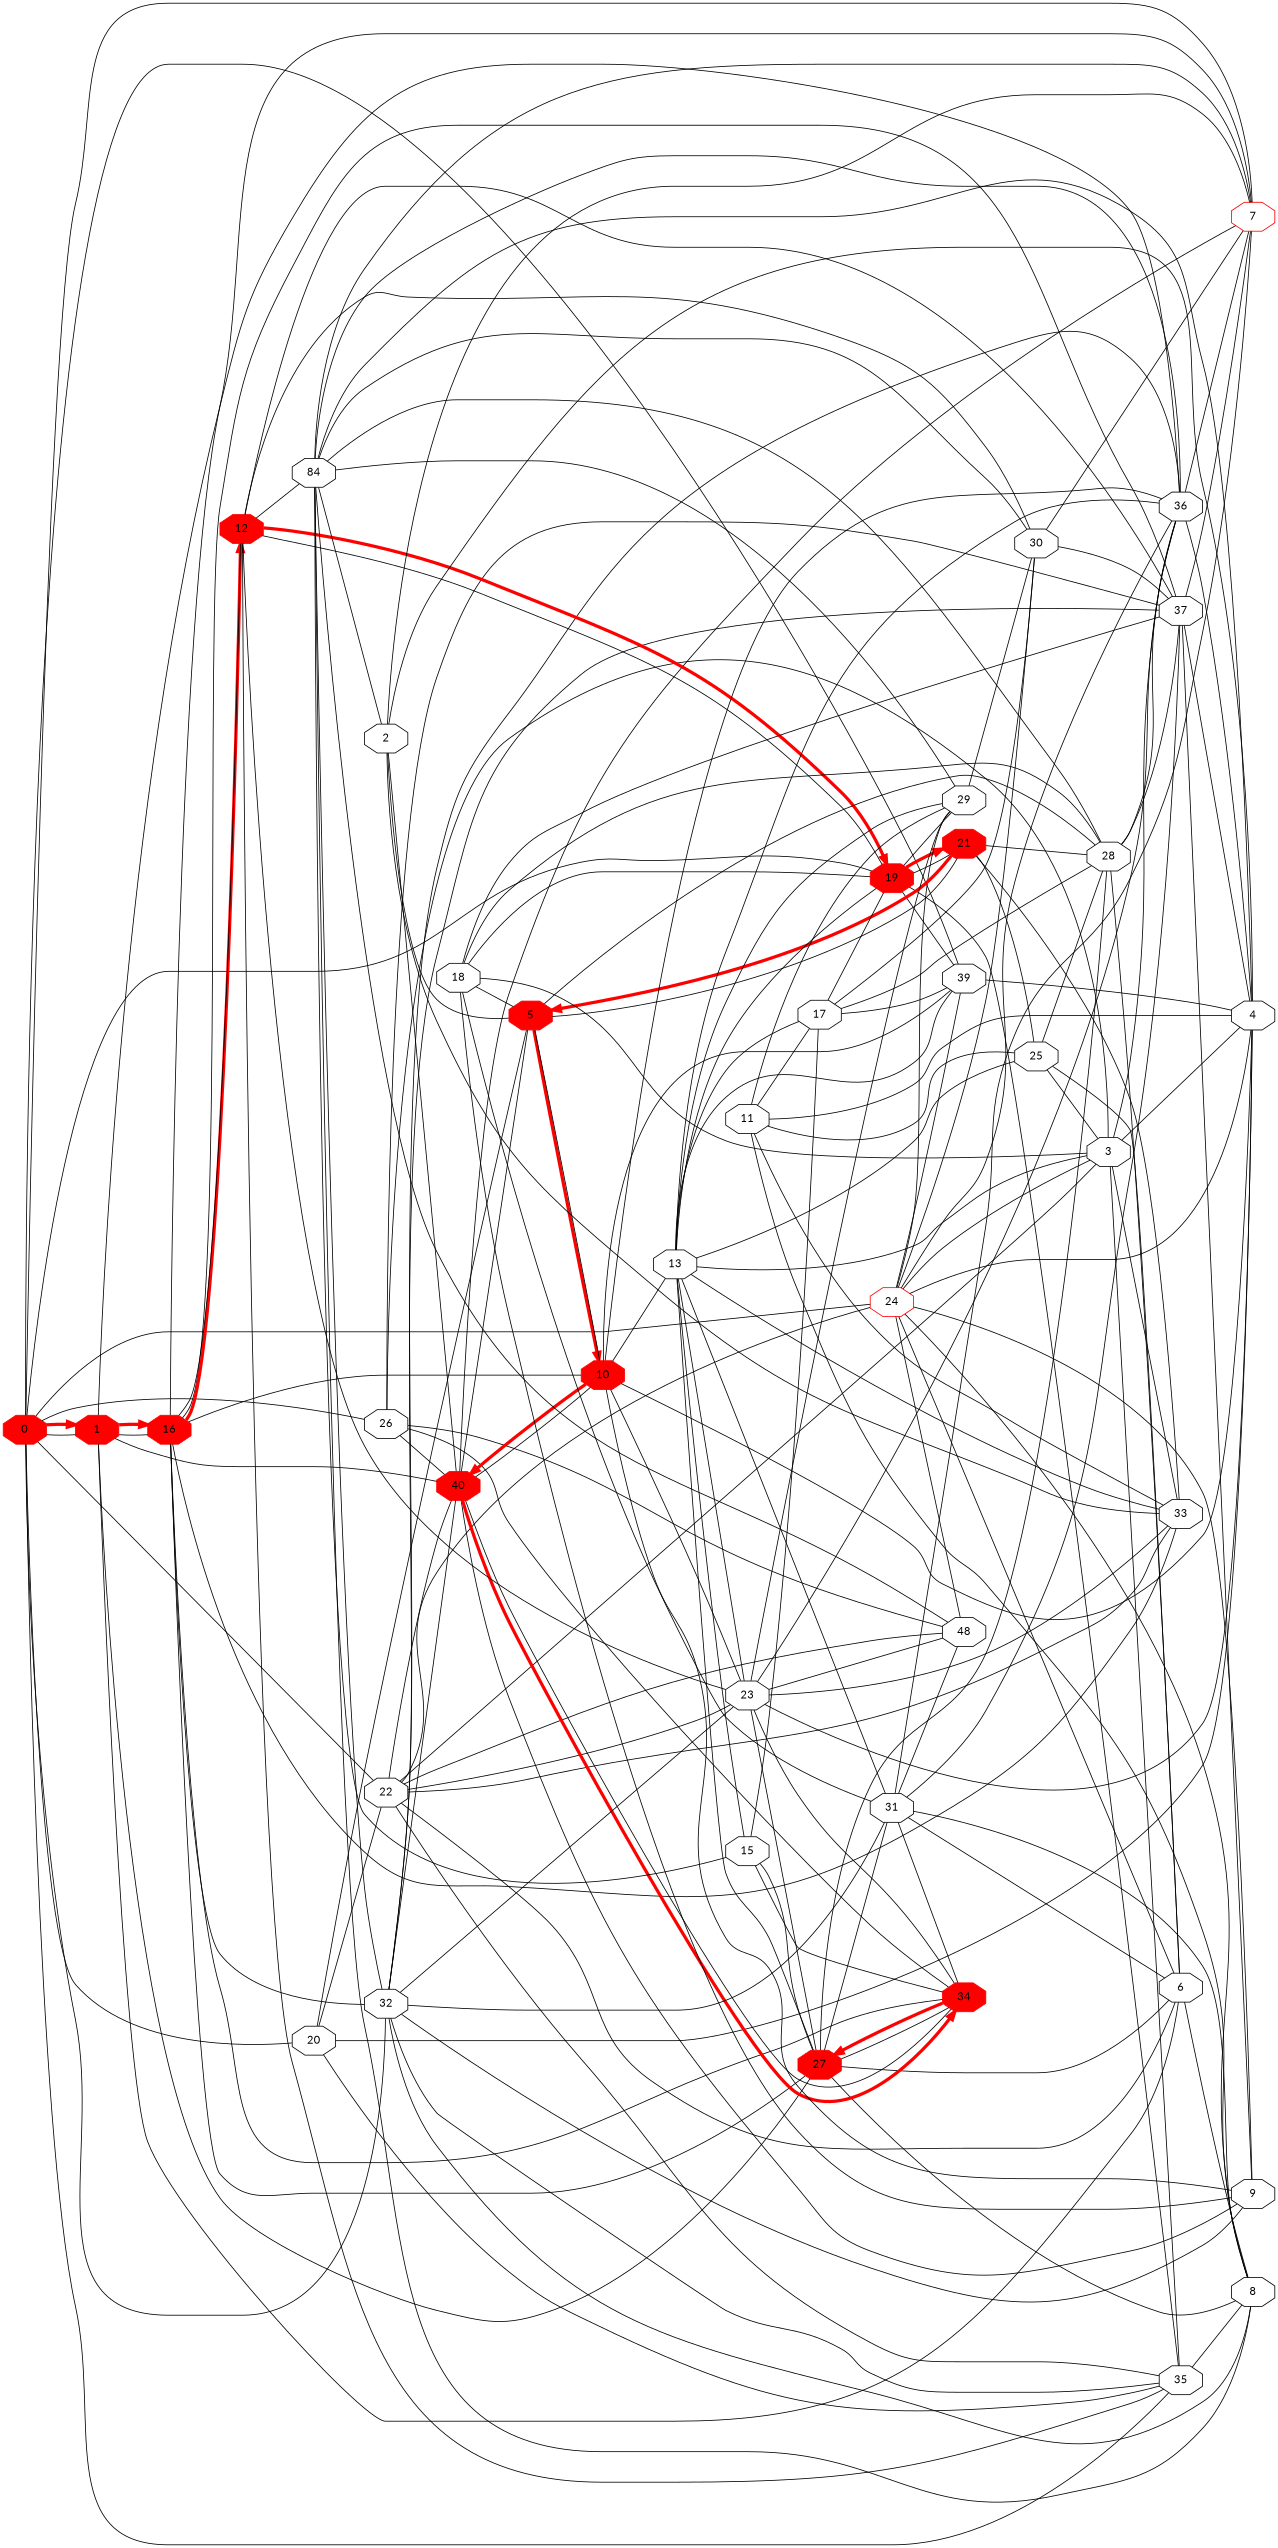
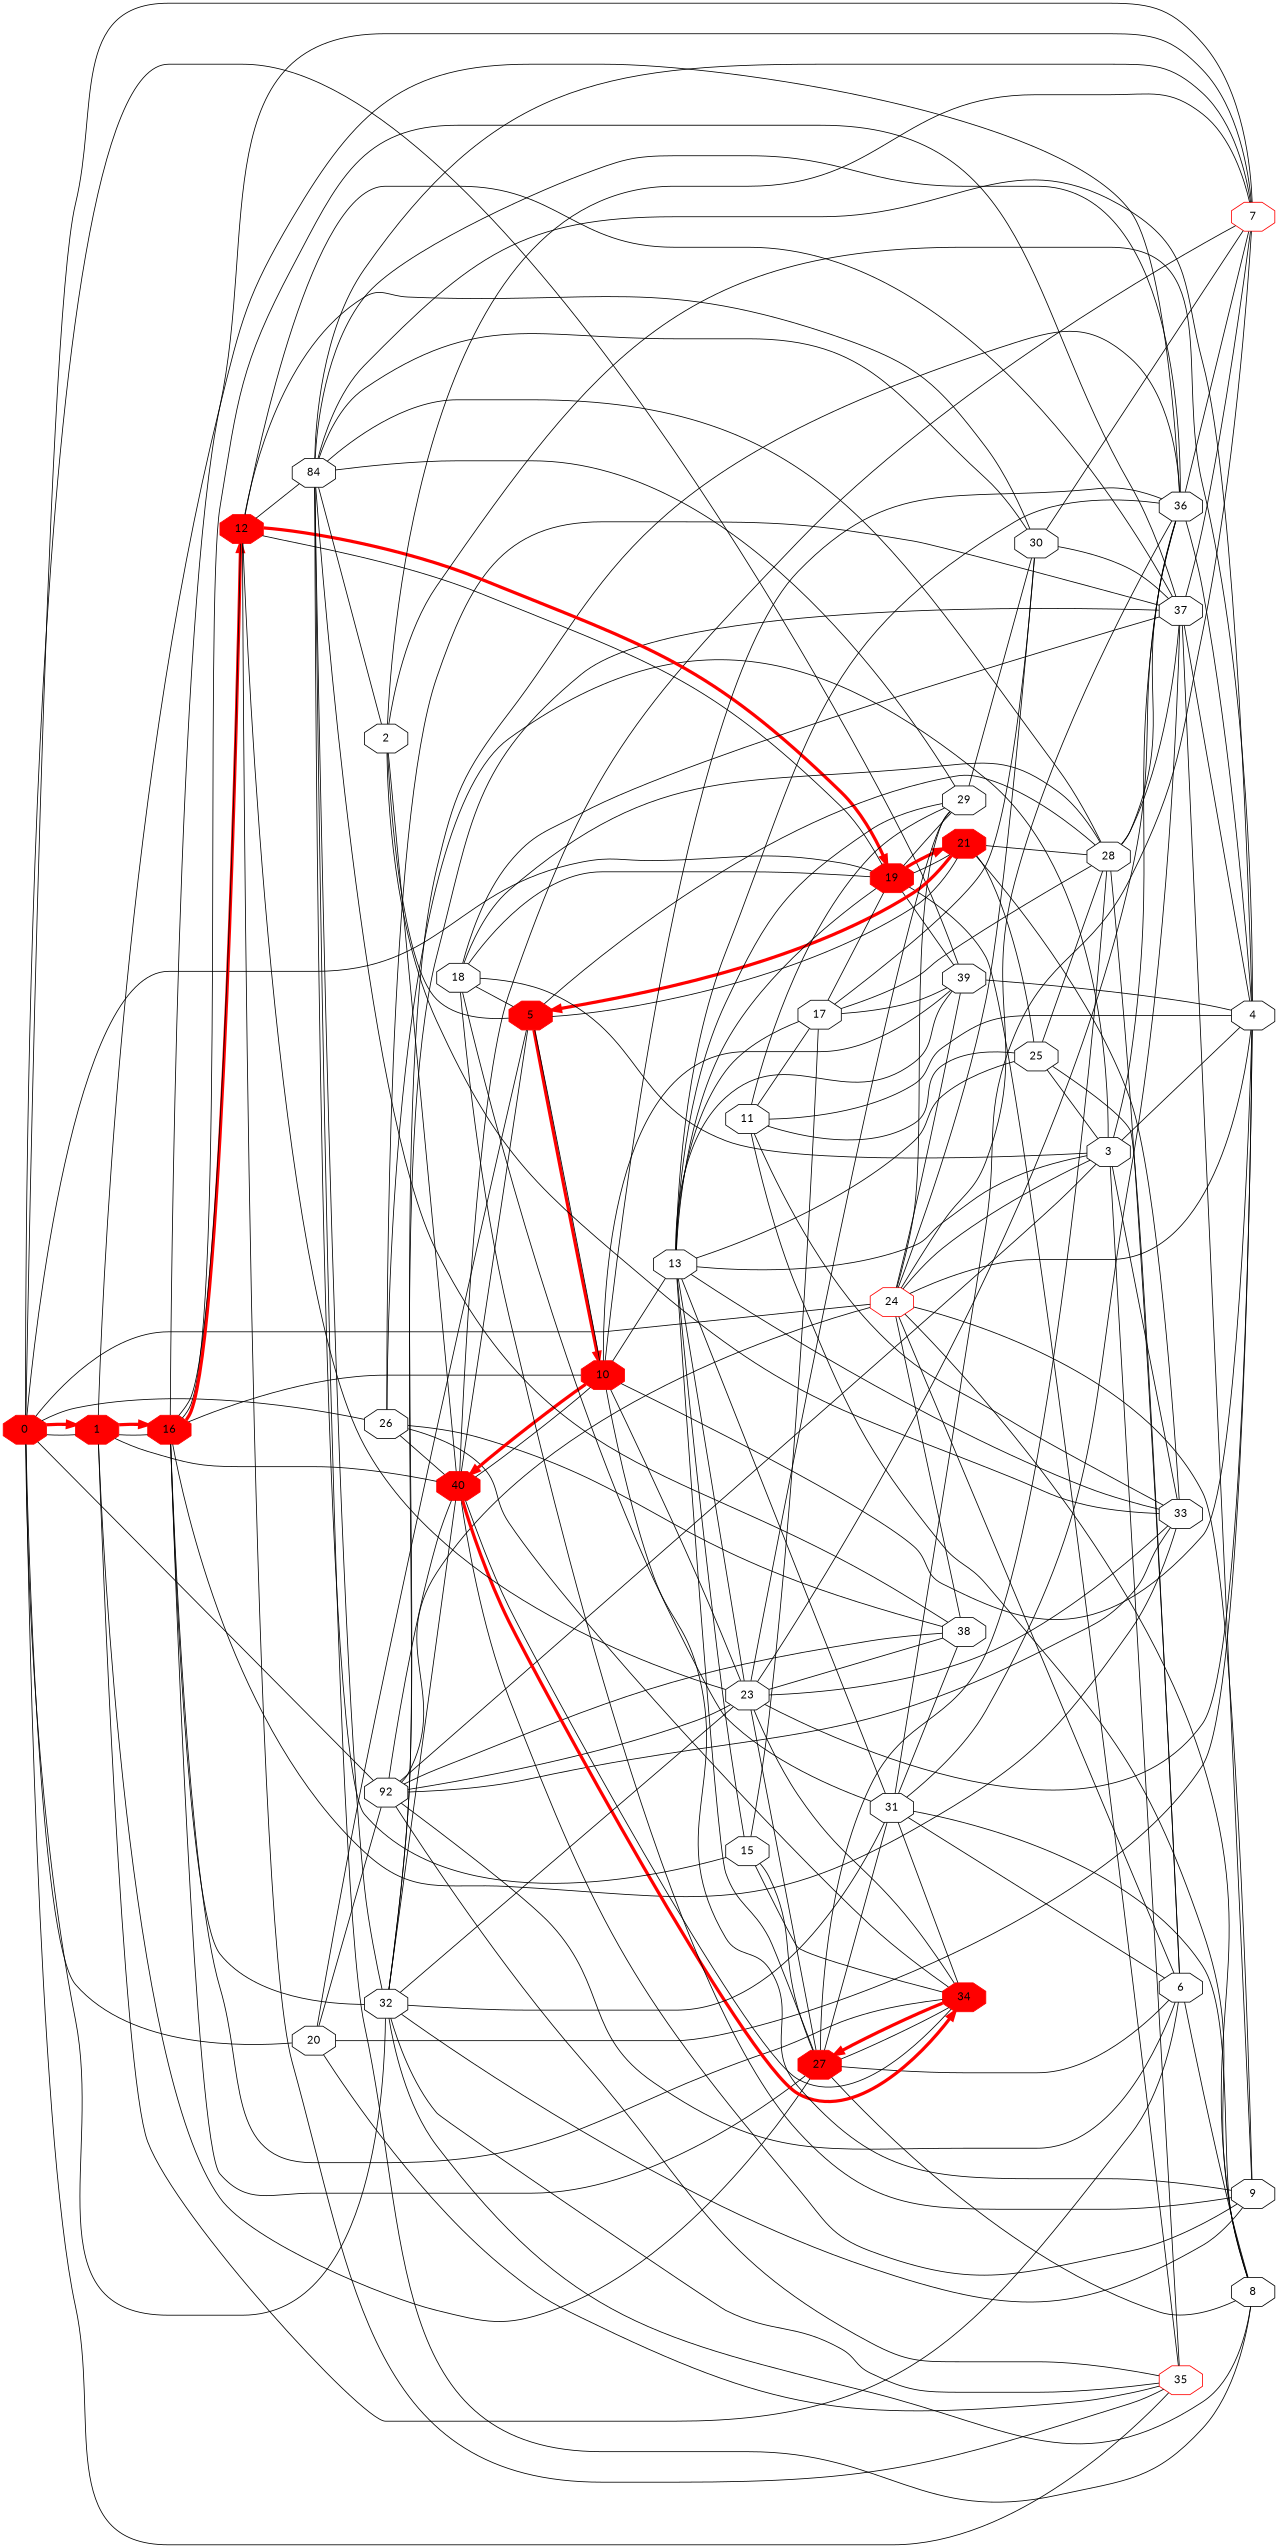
node "48": label "48" -> "38"
node "22": label "22" -> "92"
edge "8" -- "35": removed
node "35": color black -> red
